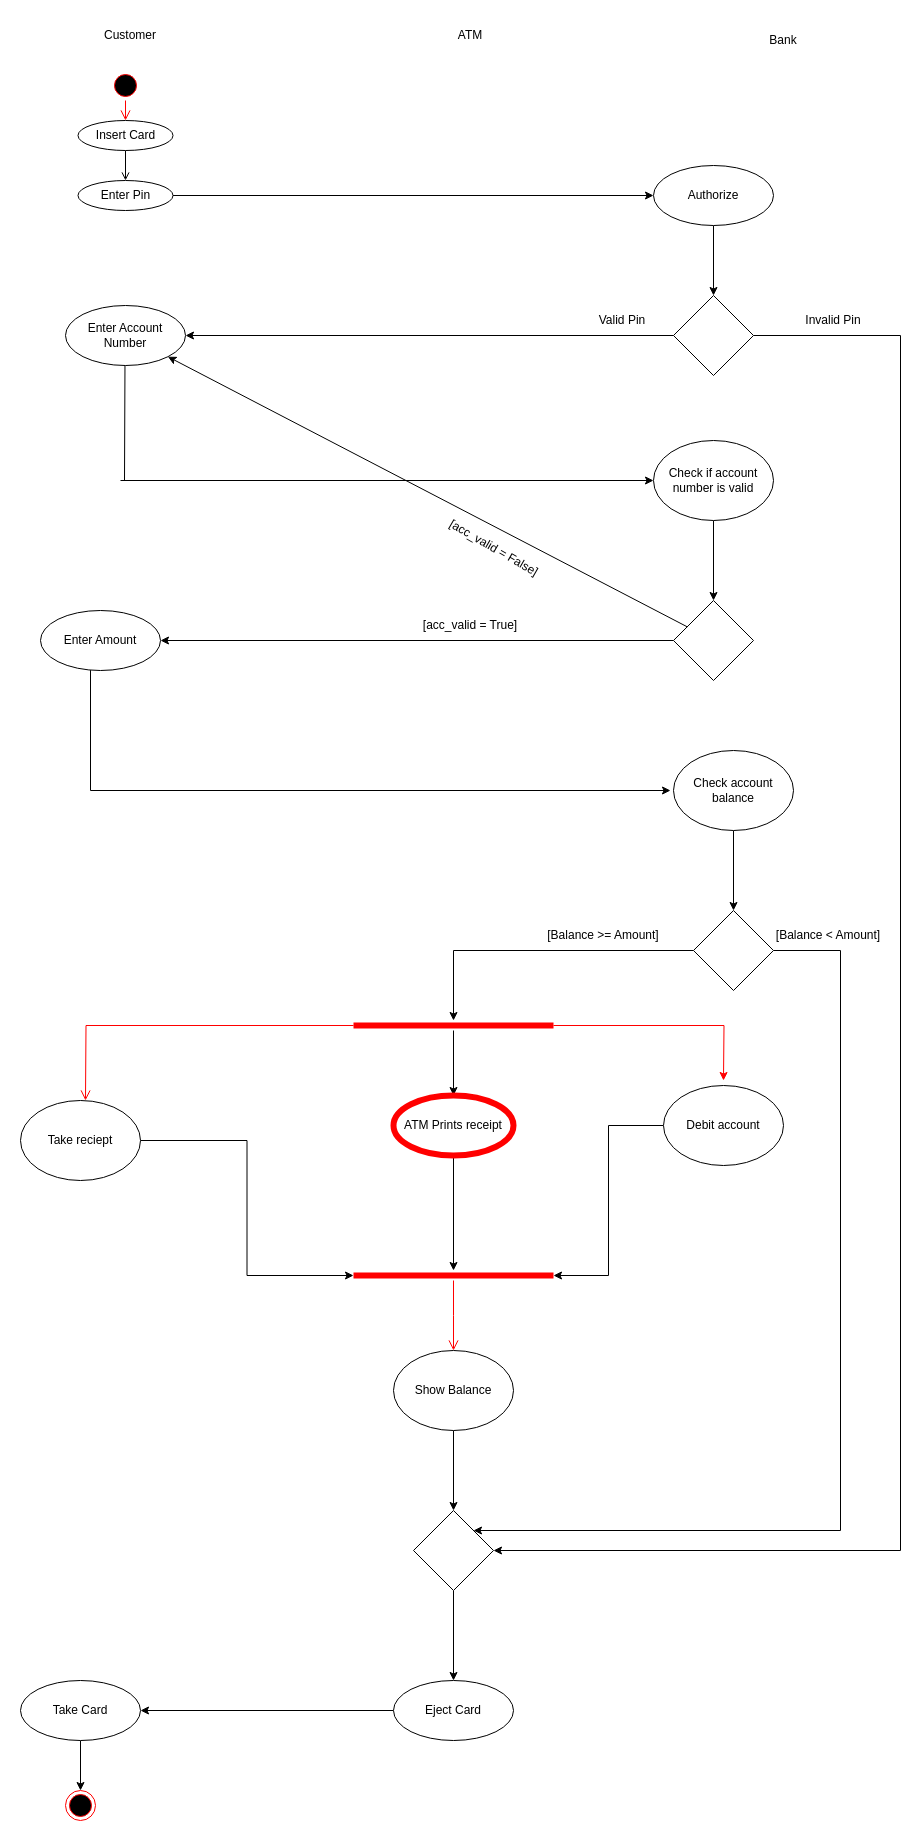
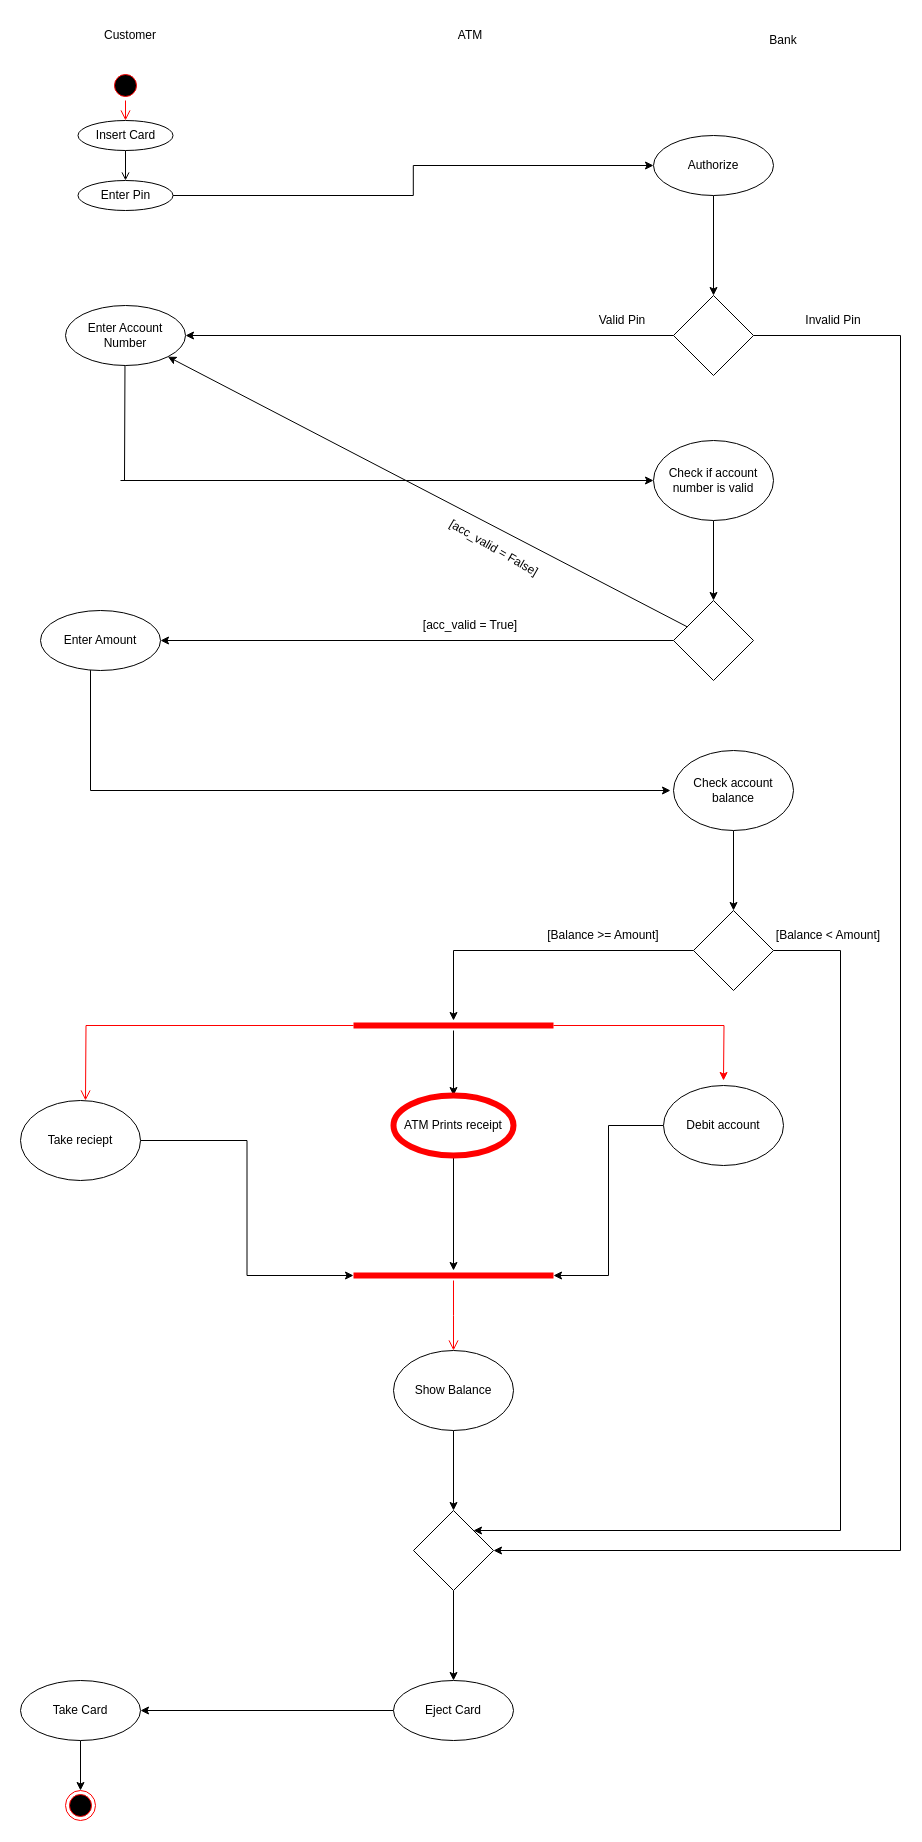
node "Authorize": moved (714, 196) -> (714, 166)
